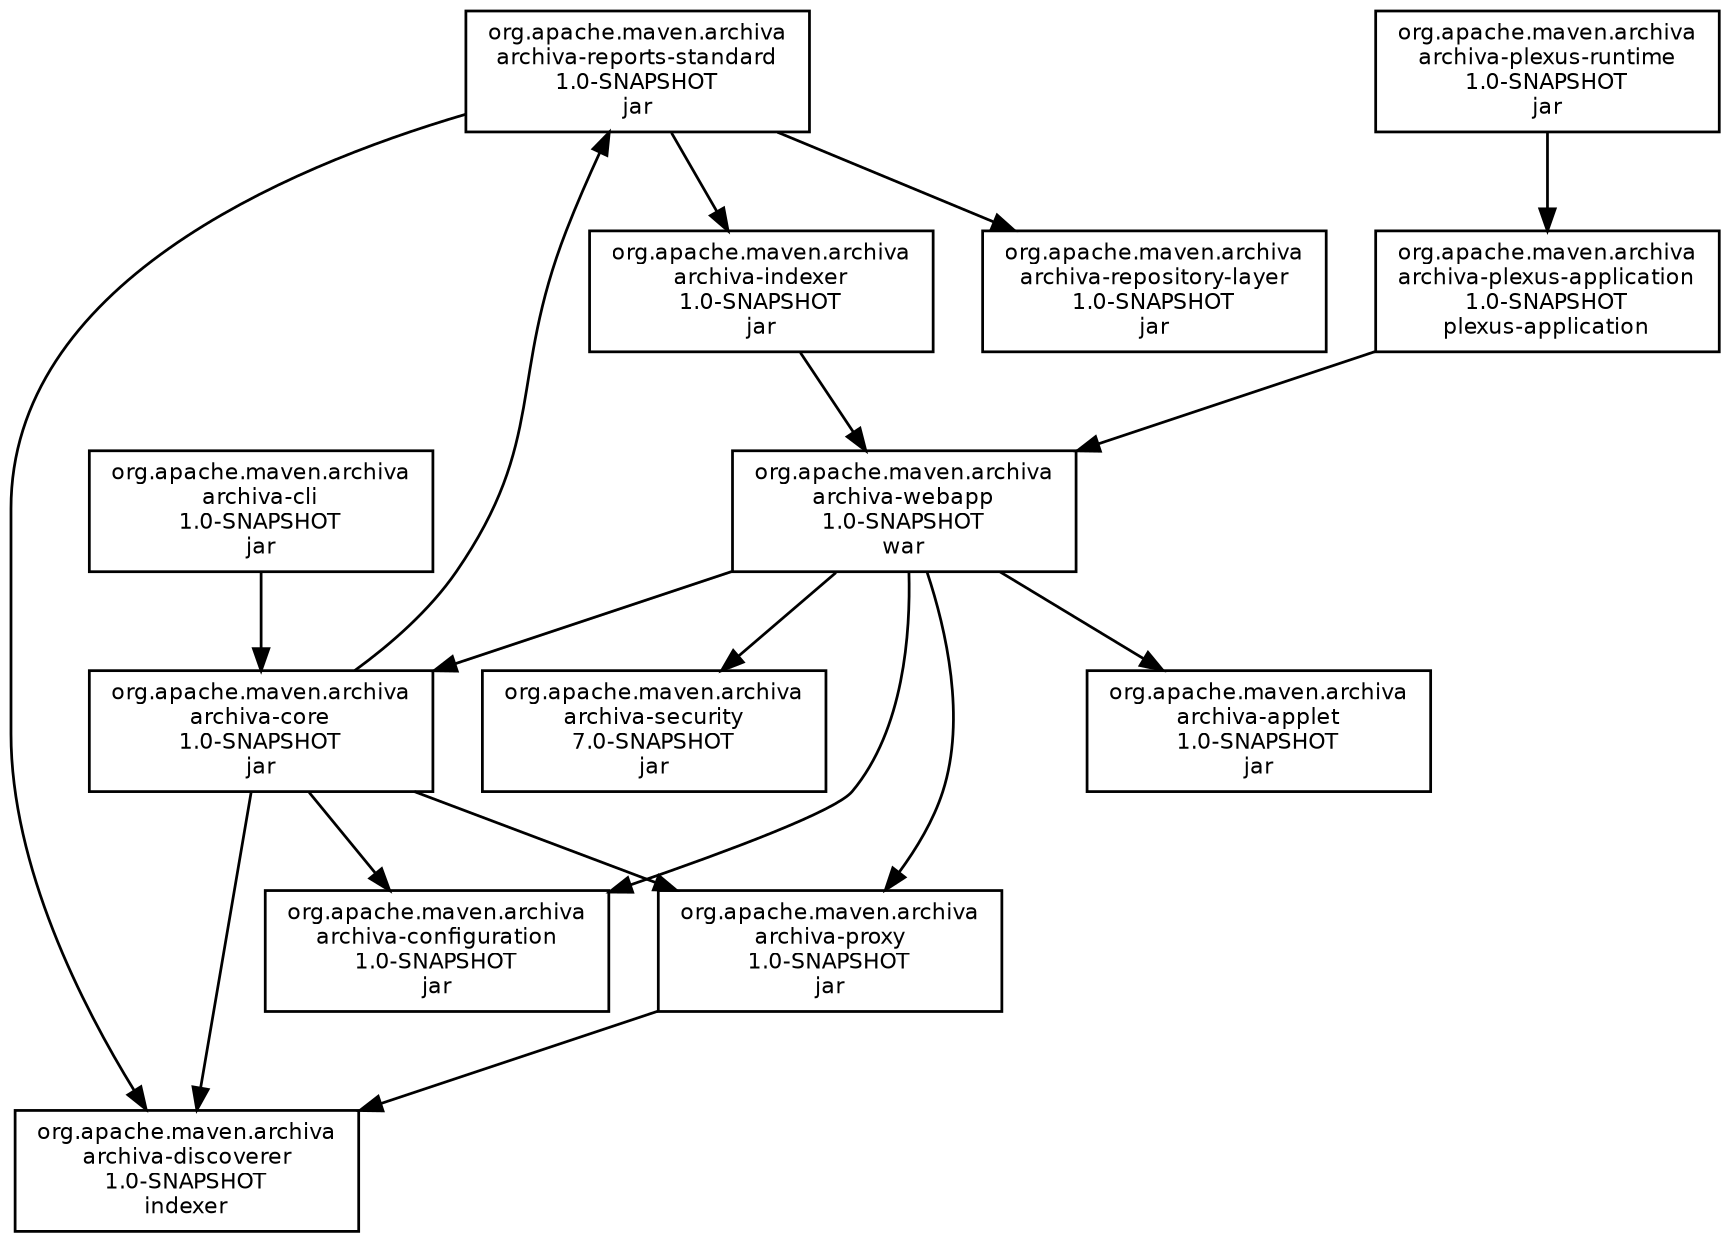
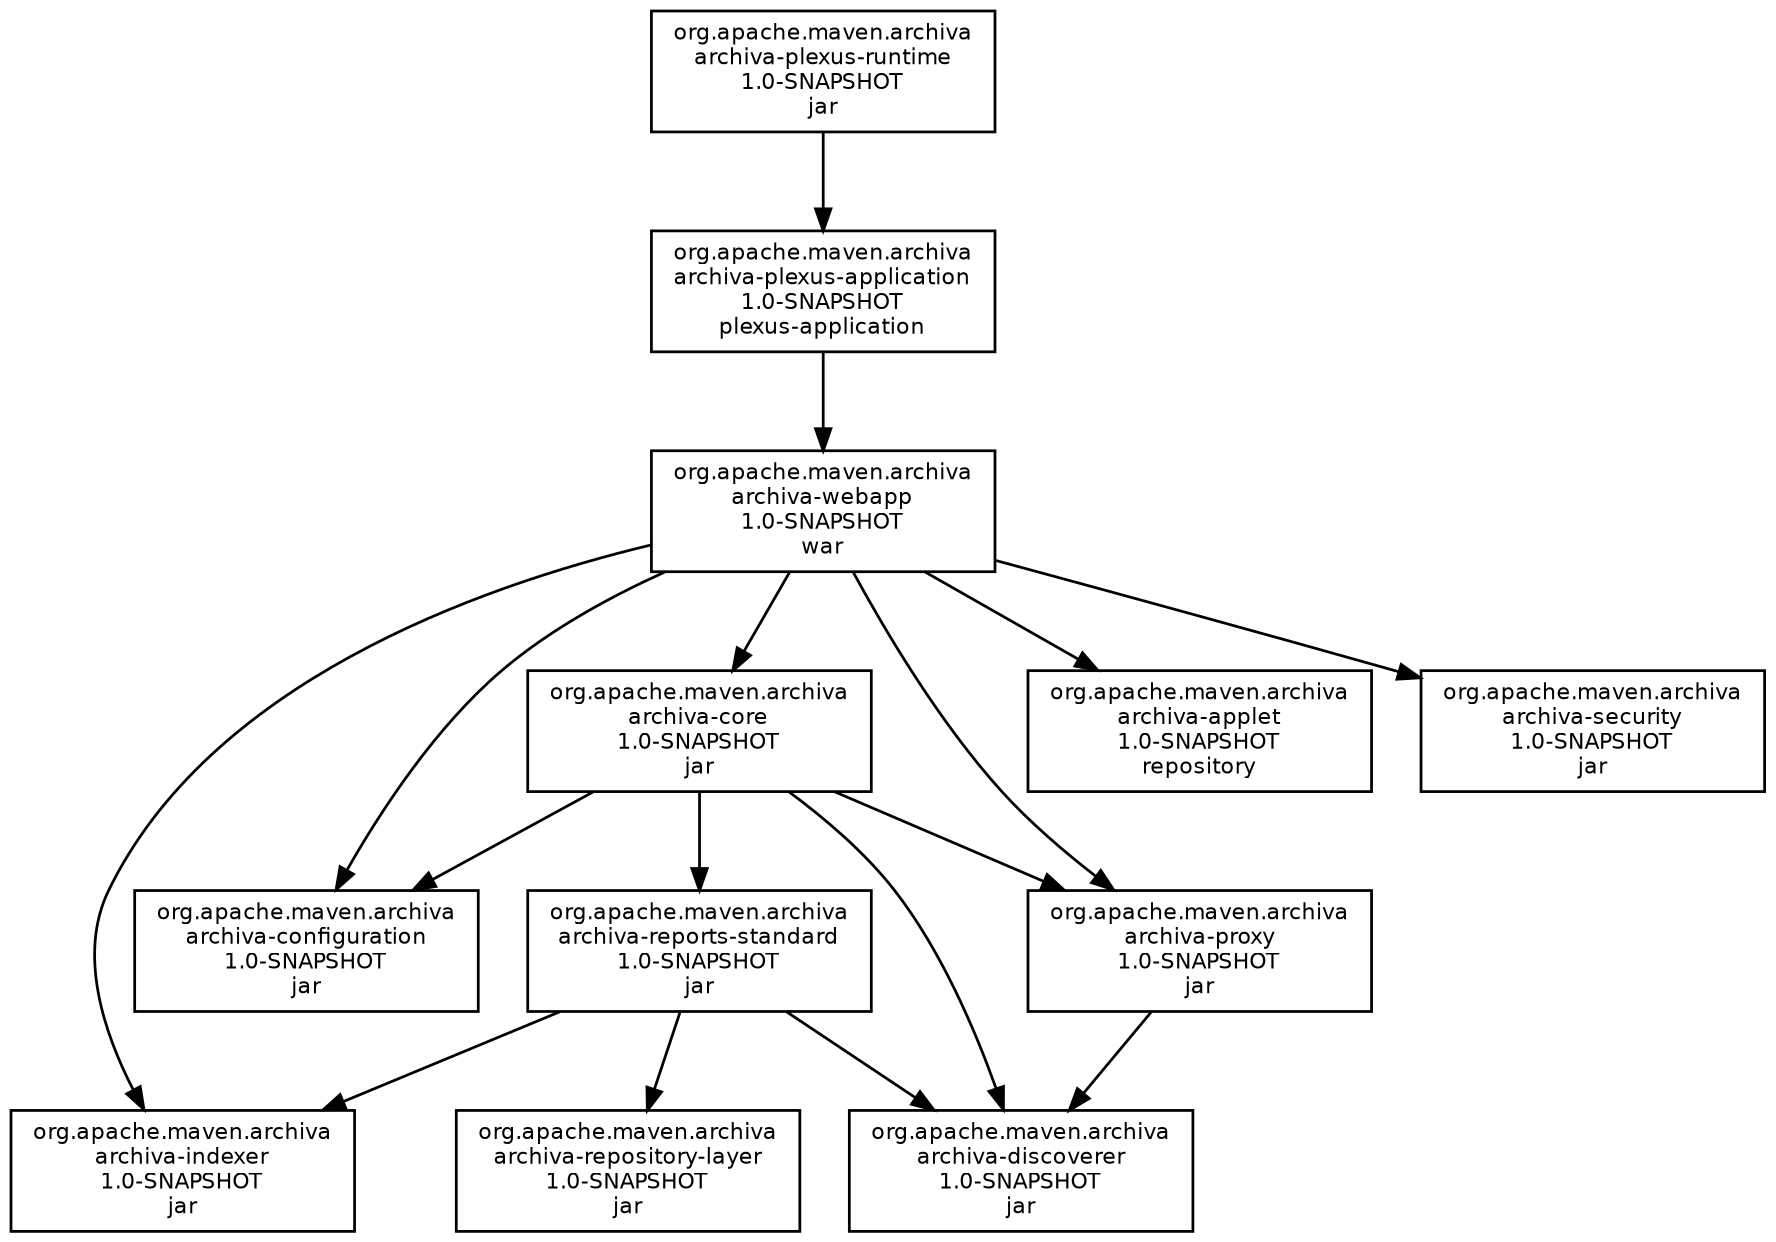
edge "org.apache.maven.archiva archiva-indexer 1.0-SNAPSHOT jar" -> "org.apache.maven.archiva archiva-webapp 1.0-SNAPSHOT war": reversed
node "org.apache.maven.archiva archiva-cli 1.0-SNAPSHOT jar": removed
node "org.apache.maven.archiva archiva-security 7.0-SNAPSHOT jar": label "org.apache.maven.archiva archiva-security 7.0-SNAPSHOT jar" -> "org.apache.maven.archiva archiva-security 1.0-SNAPSHOT jar"
node "org.apache.maven.archiva archiva-applet 1.0-SNAPSHOT jar": label "org.apache.maven.archiva archiva-applet 1.0-SNAPSHOT jar" -> "org.apache.maven.archiva archiva-applet 1.0-SNAPSHOT repository"
node "org.apache.maven.archiva archiva-discoverer 1.0-SNAPSHOT indexer": label "org.apache.maven.archiva archiva-discoverer 1.0-SNAPSHOT indexer" -> "org.apache.maven.archiva archiva-discoverer 1.0-SNAPSHOT jar"
